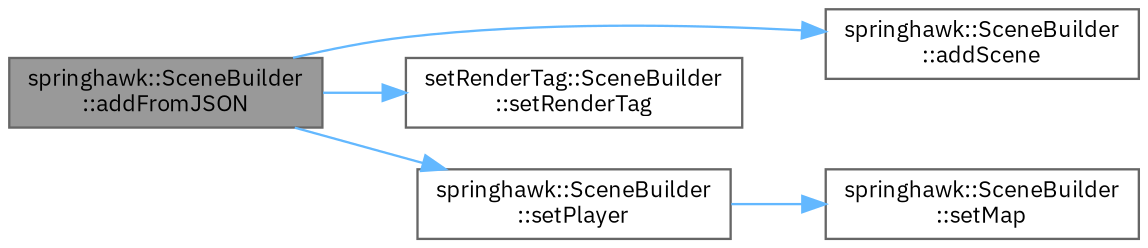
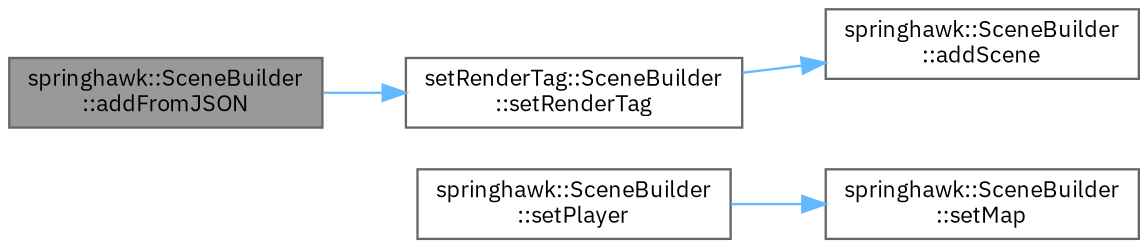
edge "springhawk::SceneBuilder ::addFromJSON" -> "springhawk::SceneBuilder ::addScene": now "setRenderTag::SceneBuilder ::setRenderTag" -> "springhawk::SceneBuilder ::addScene"
edge "springhawk::SceneBuilder ::addFromJSON" -> "springhawk::SceneBuilder ::setPlayer": removed
